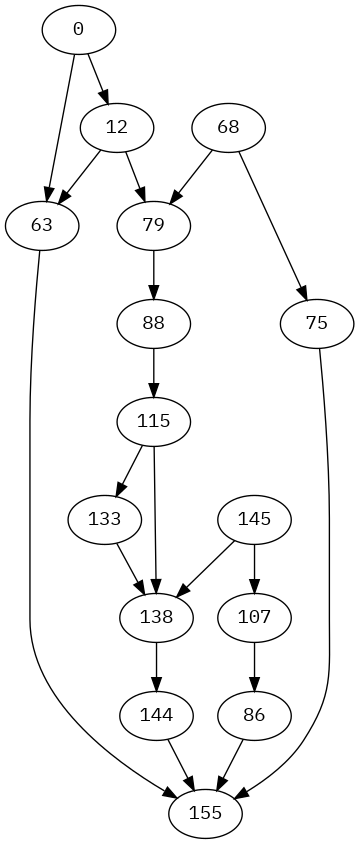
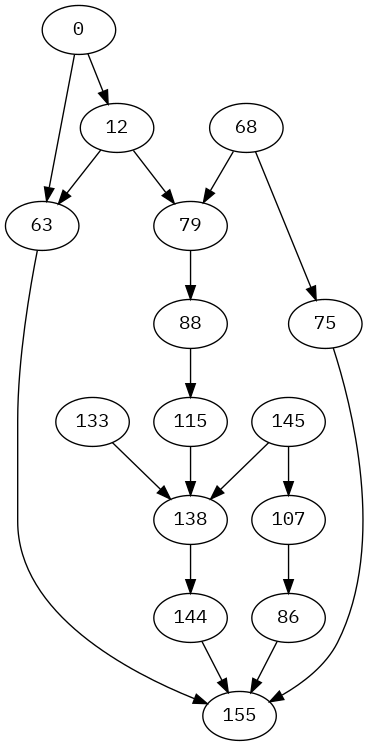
edge "115" -> "133": removed
